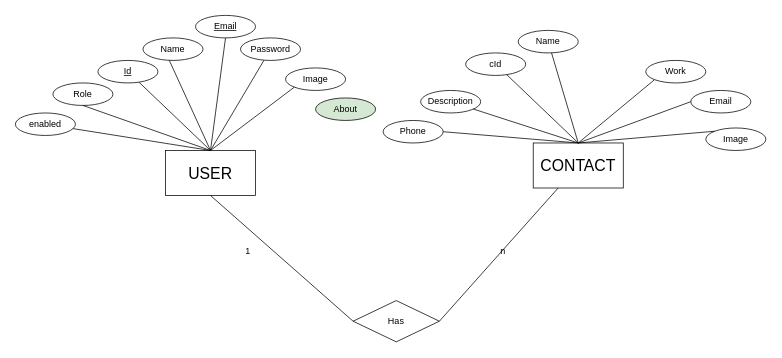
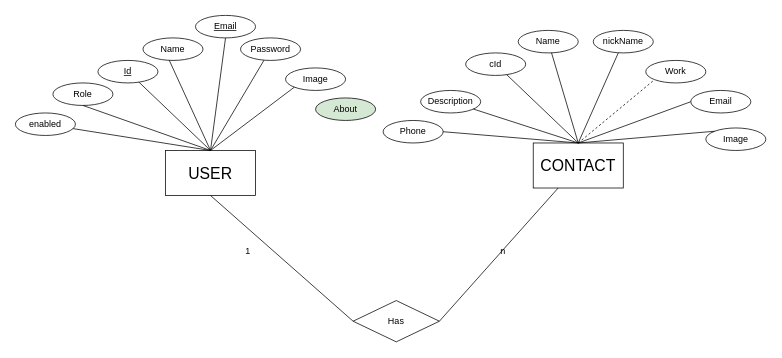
node "nickName": added
edge "nickName" -- "CONTACT": added
edge "Work" -- "CONTACT": style solid -> dashed
